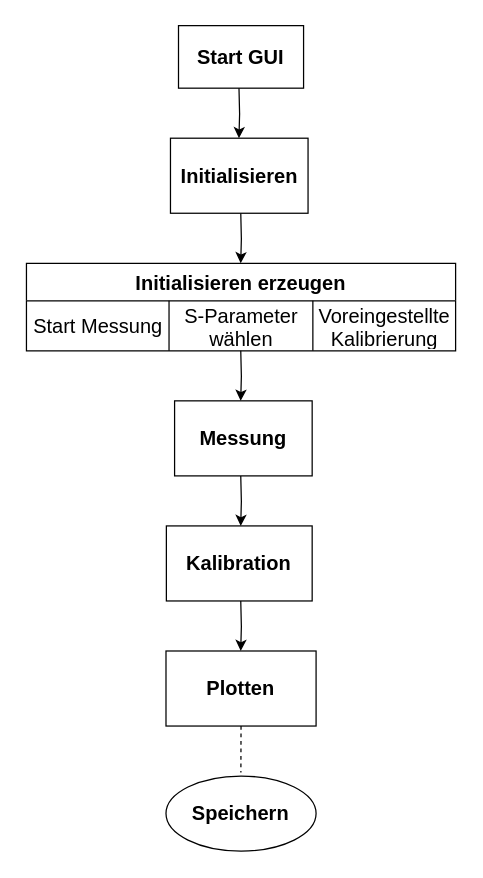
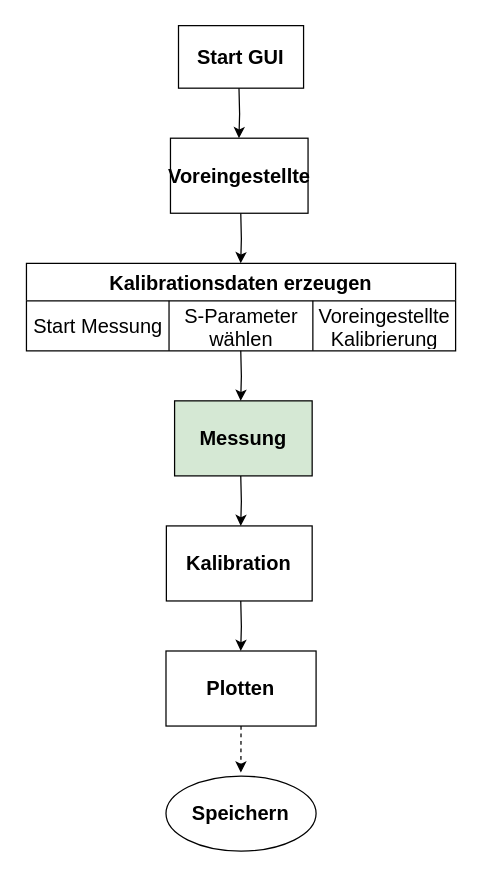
node "Initialisieren": label "Initialisieren" -> "Voreingestellte"
node "Initialisieren erzeugen": label "Initialisieren erzeugen" -> "Kalibrationsdaten erzeugen"
node "Messung": fillcolor #ffffff -> #d5e8d4
edge "Plotten" -- "Speichern": arrowhead none -> classic
